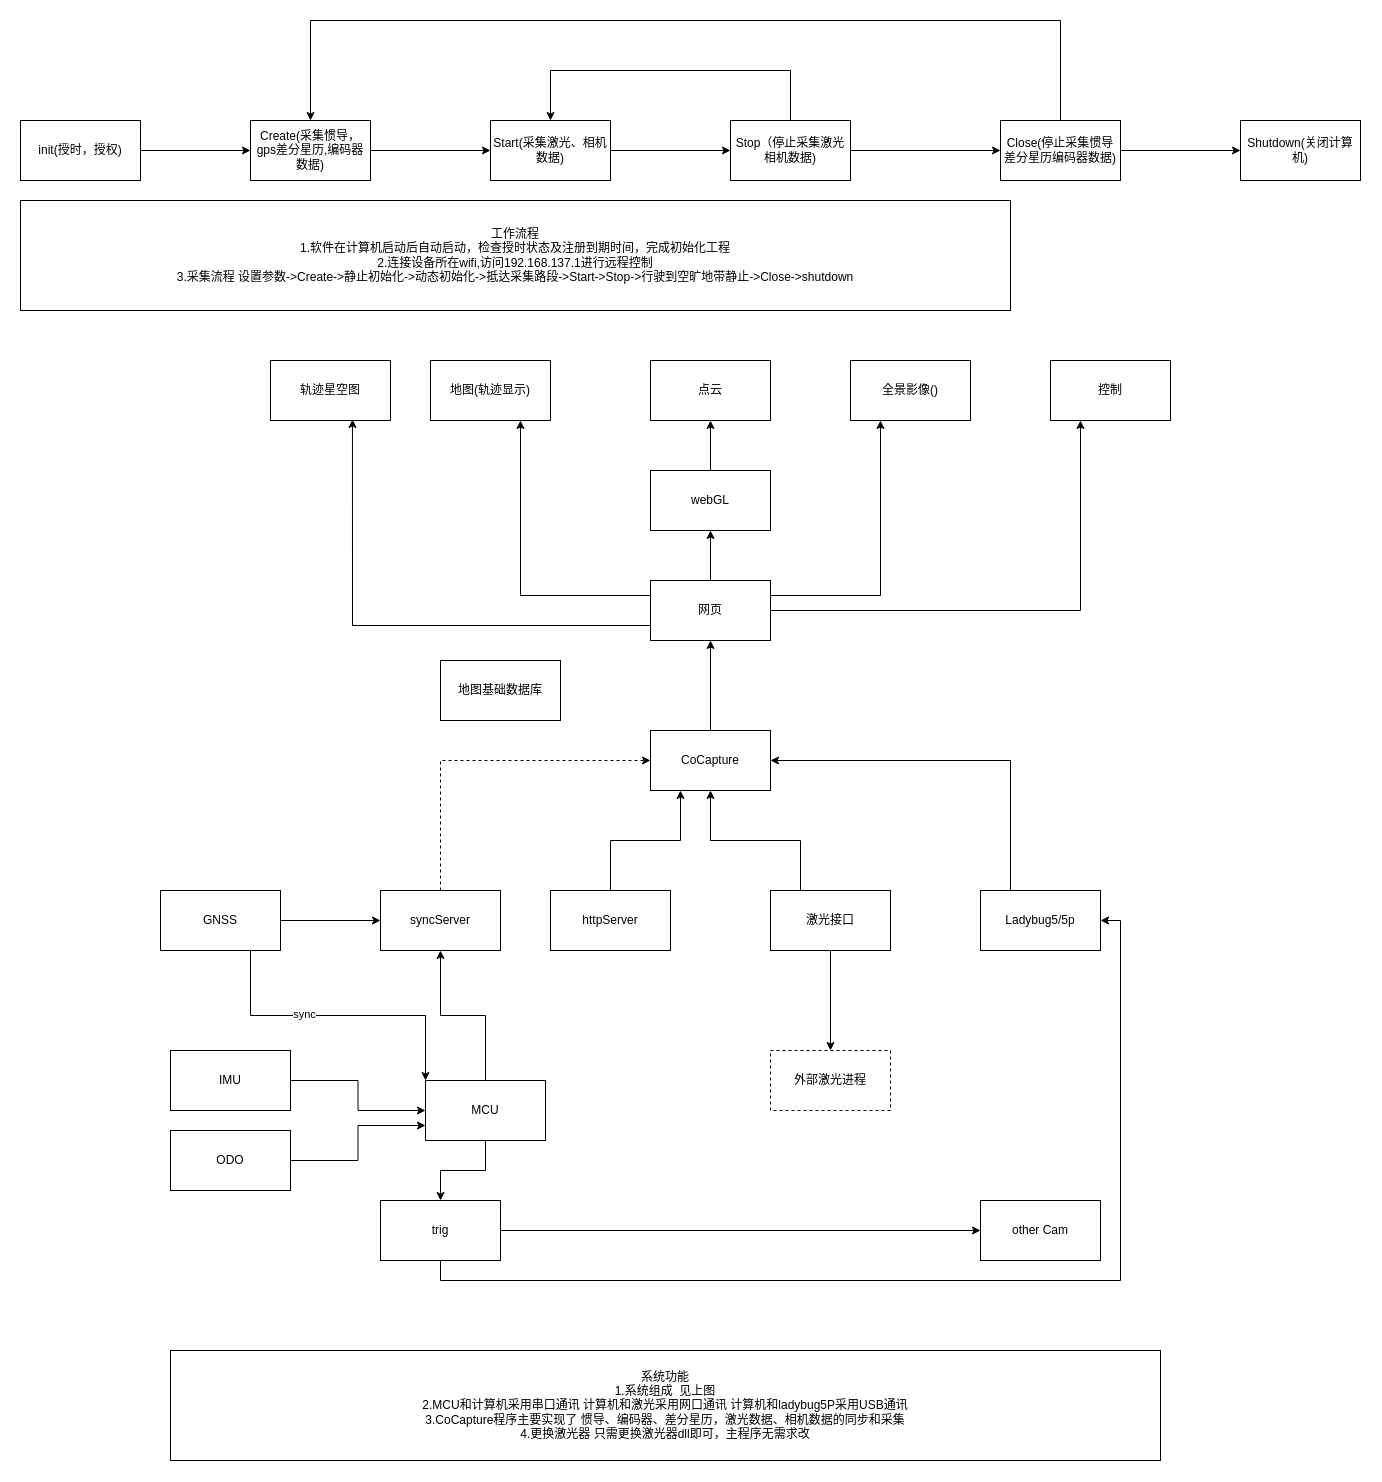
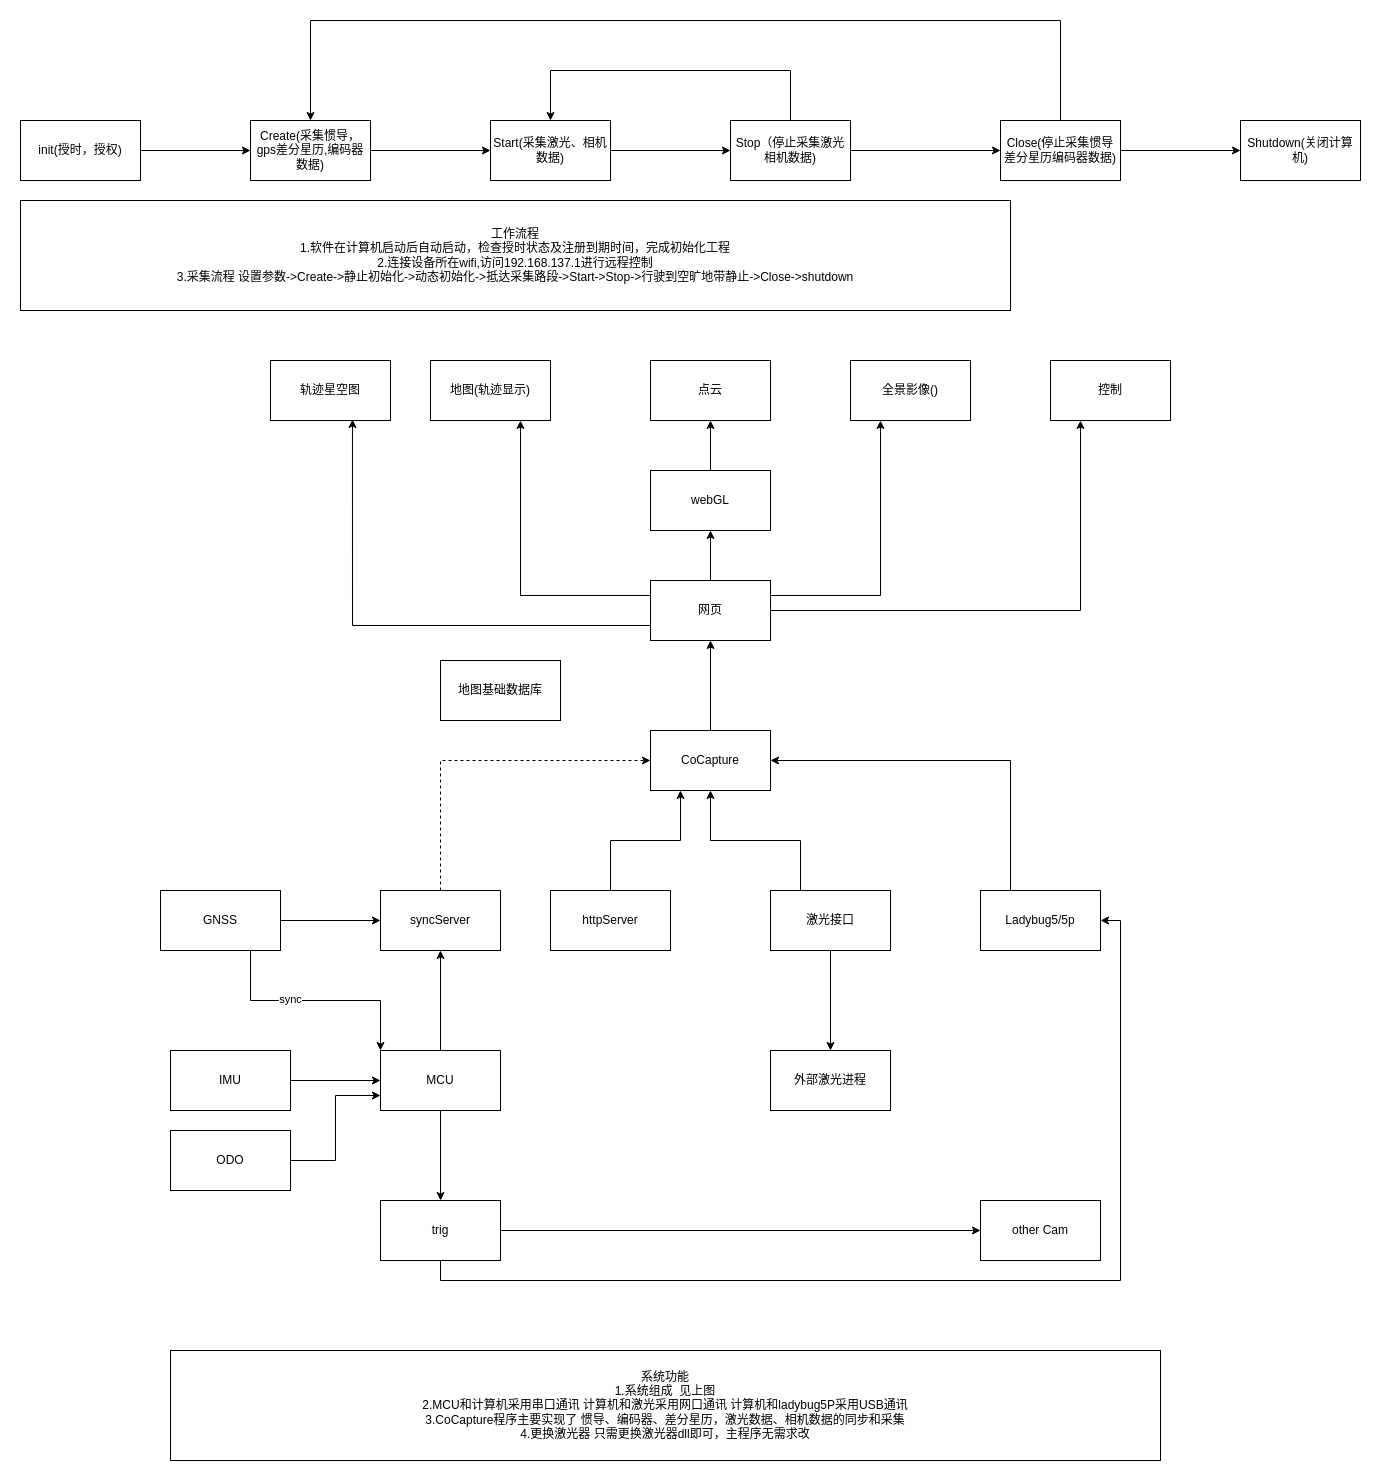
node "外部激光进程": style dashed -> solid
node "MCU": moved (486, 1111) -> (441, 1081)
